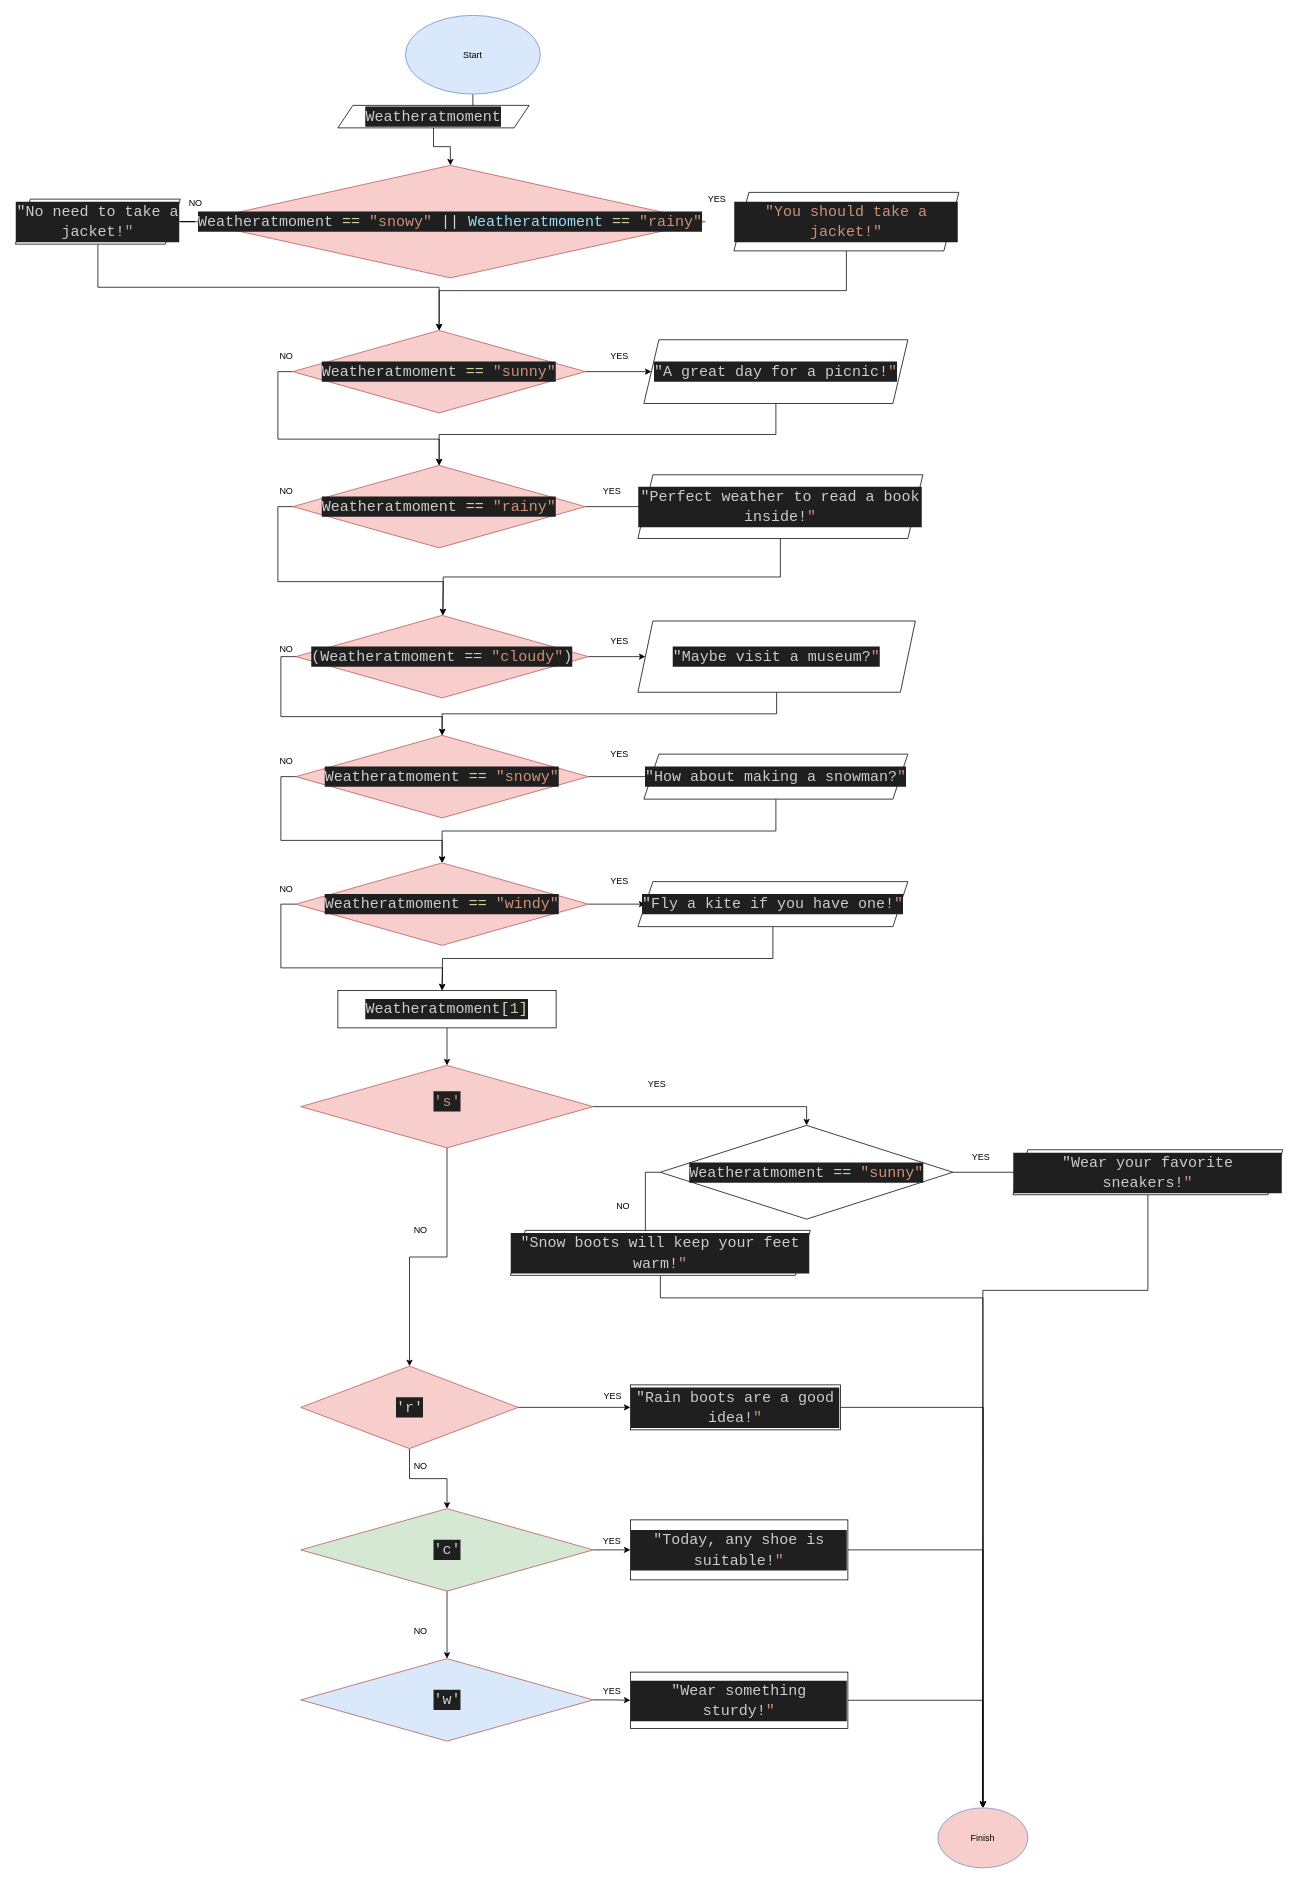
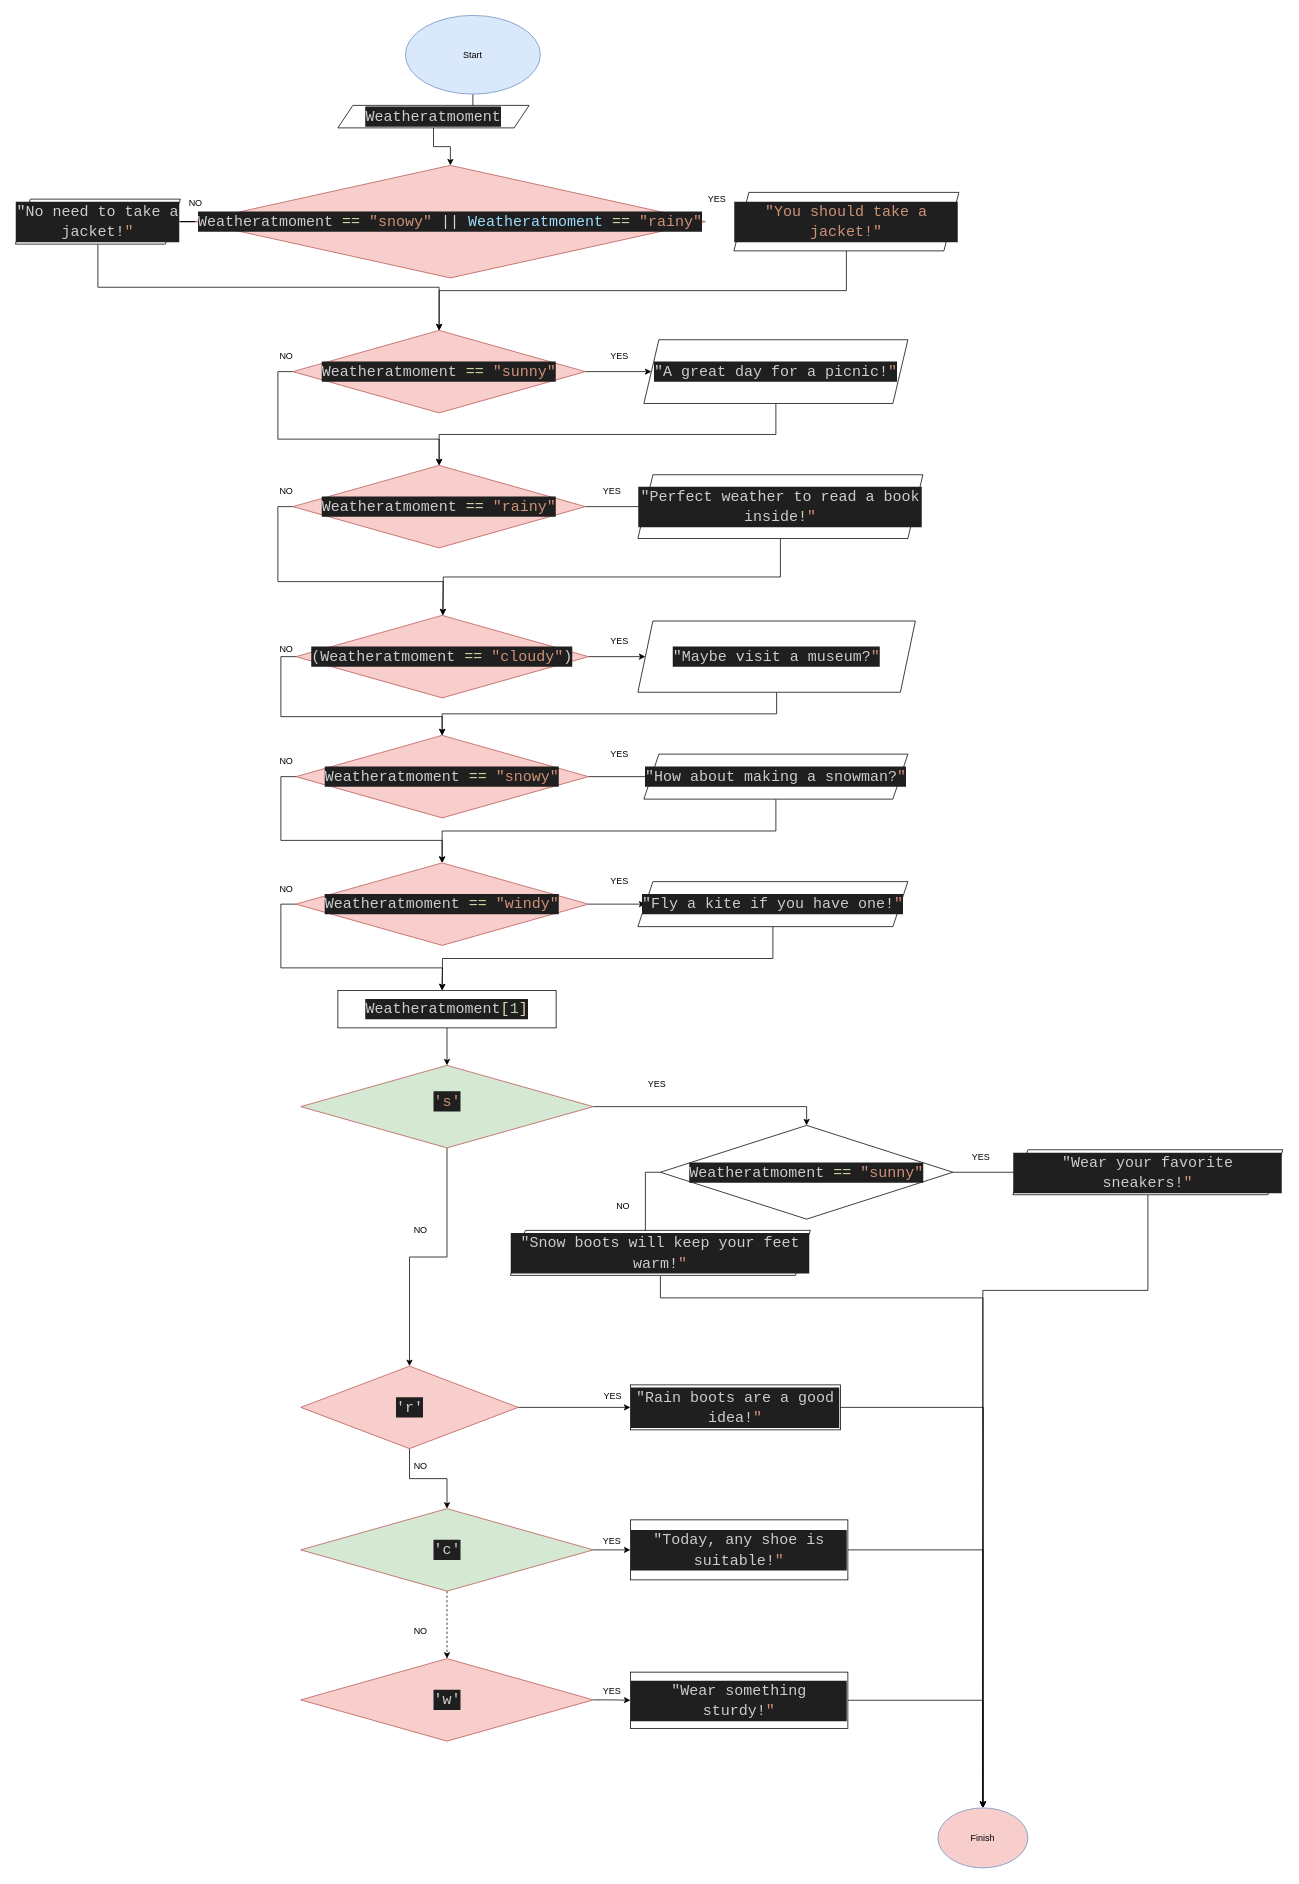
node "'s'": fillcolor #f8cecc -> #d5e8d4
edge "'c'" -> "'w'": style solid -> dashed
node "'w'": fillcolor #dae8fc -> #f8cecc
